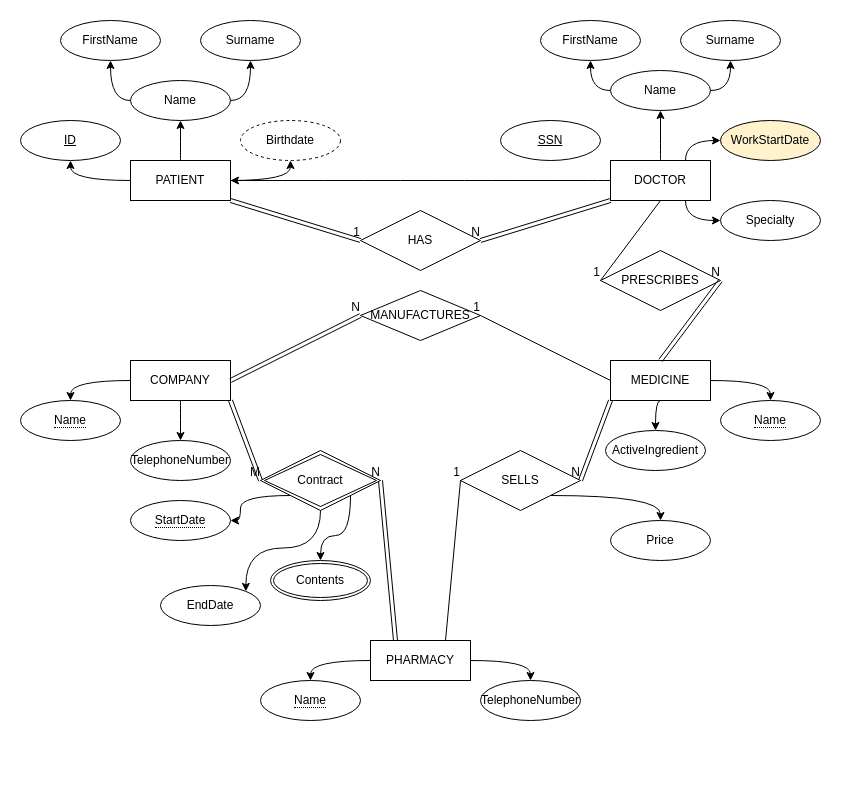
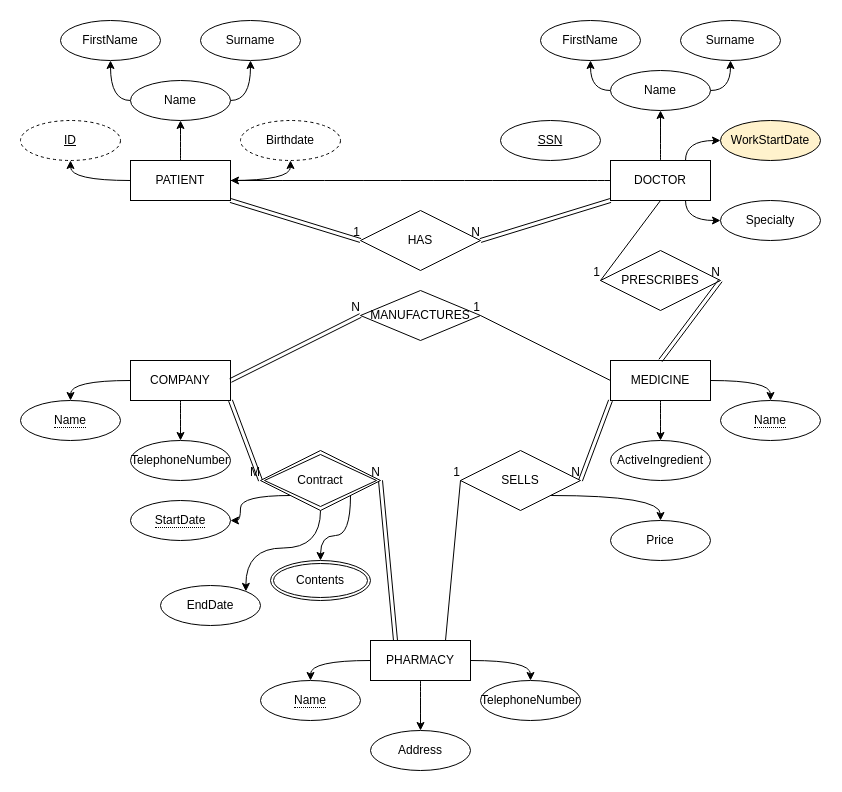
node "ID": style solid -> dashed
node "ActiveIngredient": moved (656, 451) -> (661, 461)
edge "PHARMACY" -> "Address": added
node "Address": added
